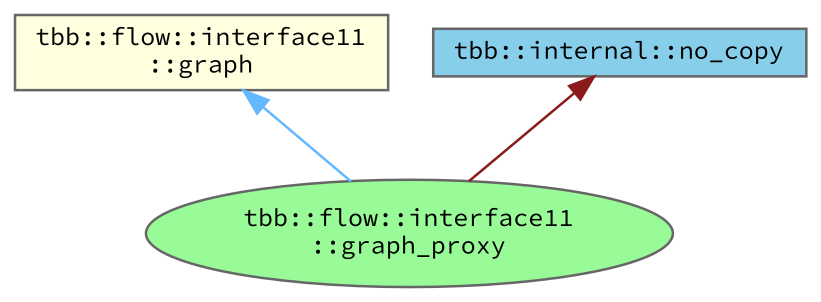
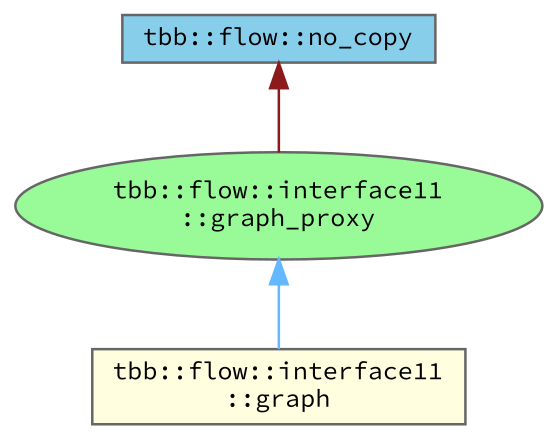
node "tbb::internal::no_copy": label "tbb::internal::no_copy" -> "tbb::flow::no_copy"
edge "tbb::flow::interface11 ::graph_proxy" -> "tbb::flow::interface11 ::graph": reversed
